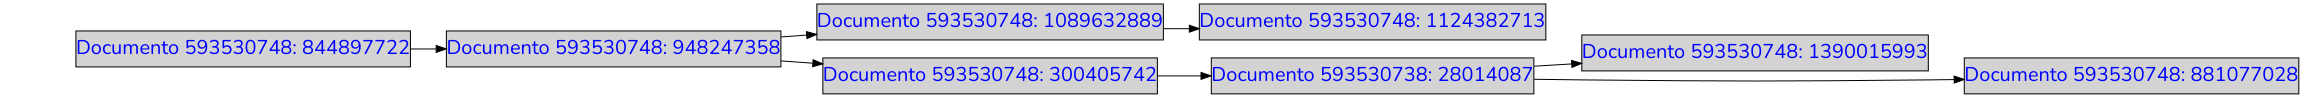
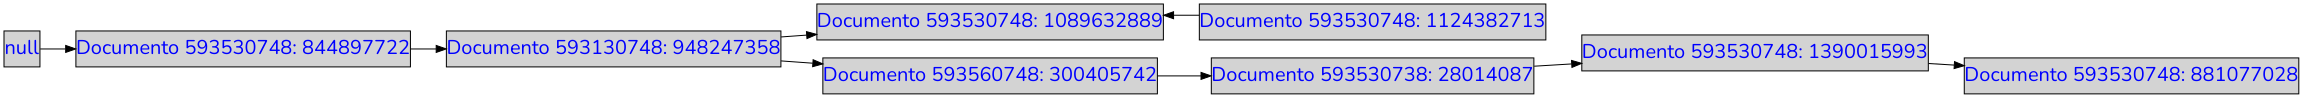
edge "Documento 593530748: 1089632889" -> "Documento 593530748: 1124382713": reversed
node "null": added
node "Documento 593530748: 948247358": label "Documento 593530748: 948247358" -> "Documento 593130748: 948247358"
node "Documento 593530748: 300405742": label "Documento 593530748: 300405742" -> "Documento 593560748: 300405742"
edge "Documento 593530738: 28014087" -> "Documento 593530748: 881077028": now "Documento 593530748: 1390015993" -> "Documento 593530748: 881077028"
